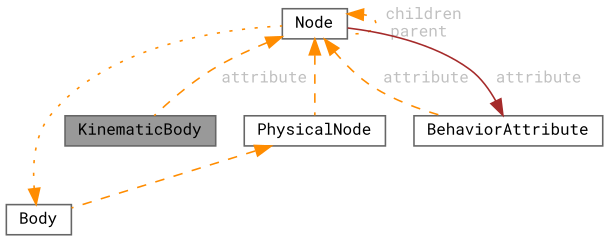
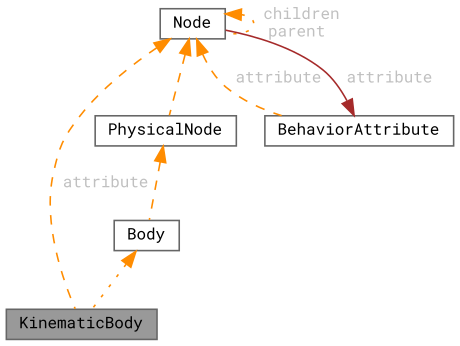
edge "Node" -> "Body": now "KinematicBody" -> "Body"
